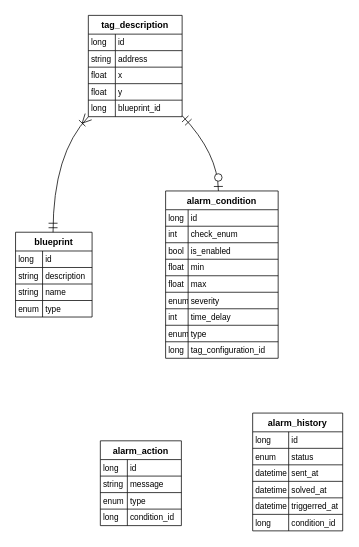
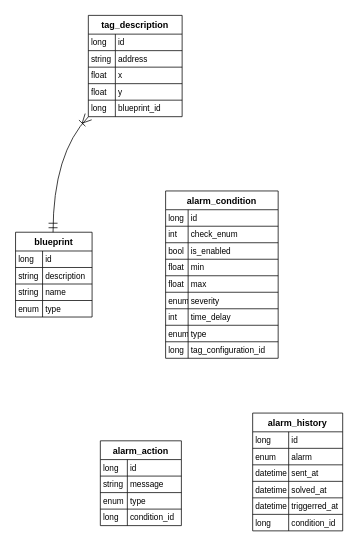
edge "tag_description" -- "alarm_condition": removed
node "status": label "status" -> "alarm"
